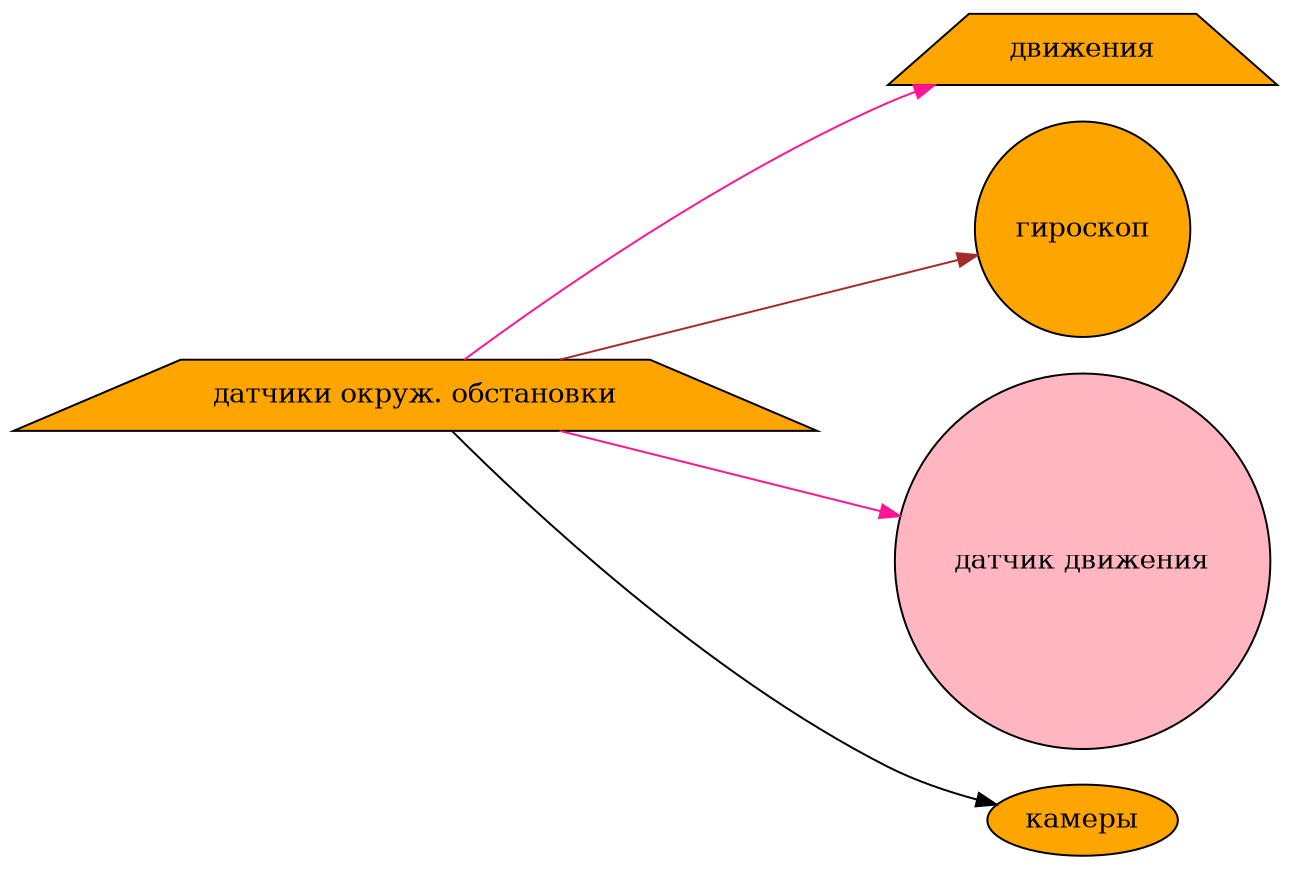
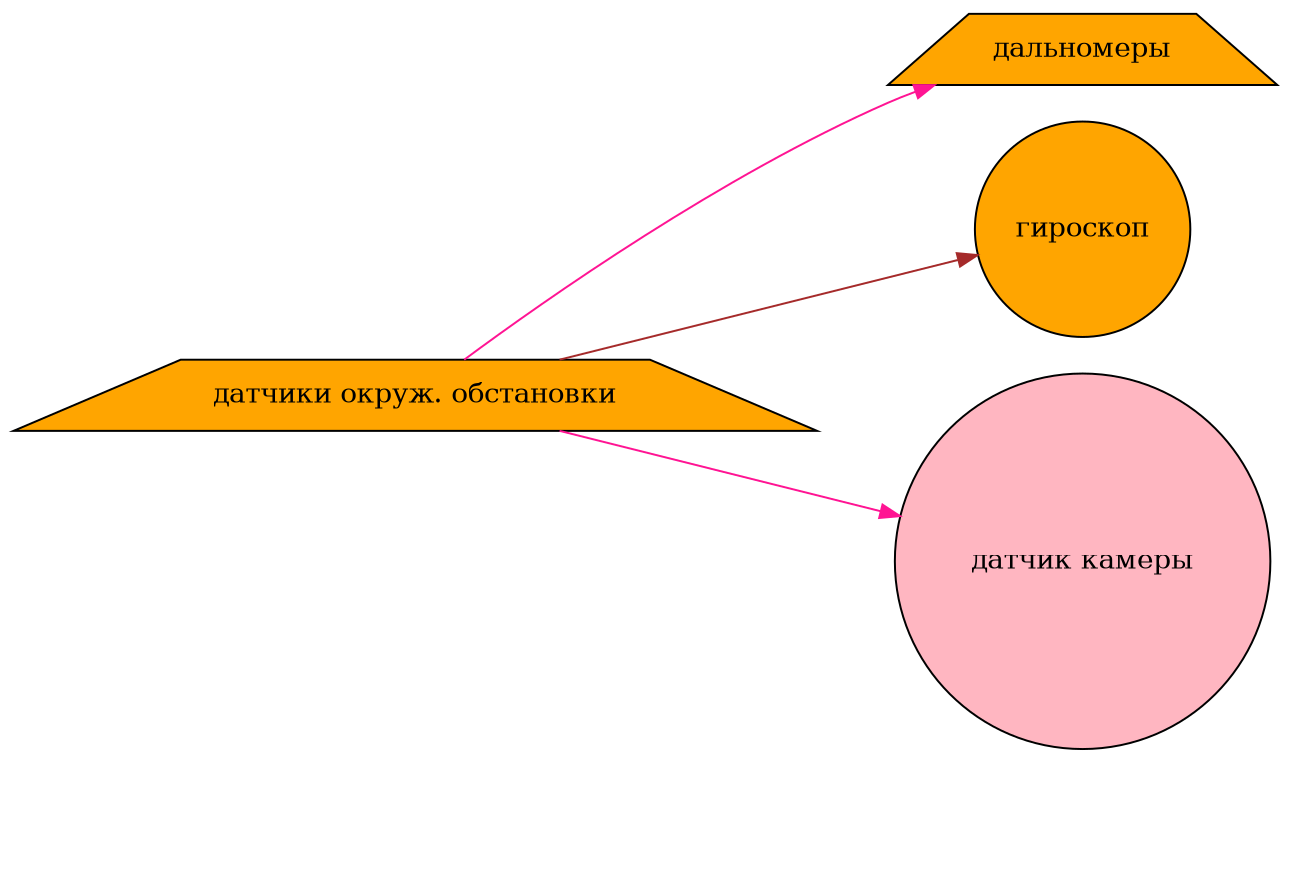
node "движения": label "движения" -> "дальномеры"
node "датчик движения": label "датчик движения" -> "датчик камеры"
node "камеры": removed
